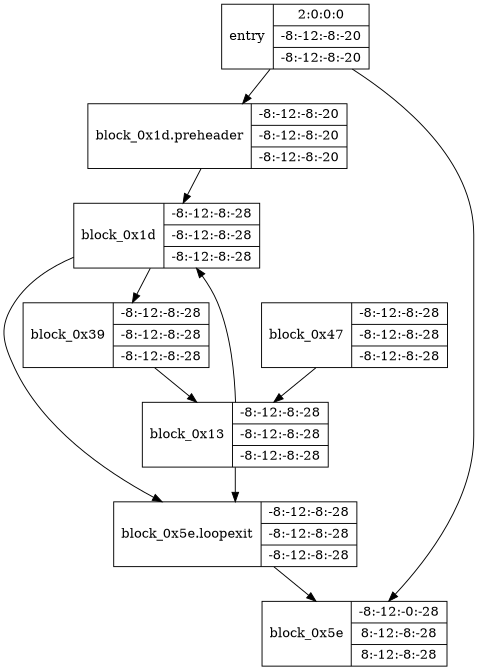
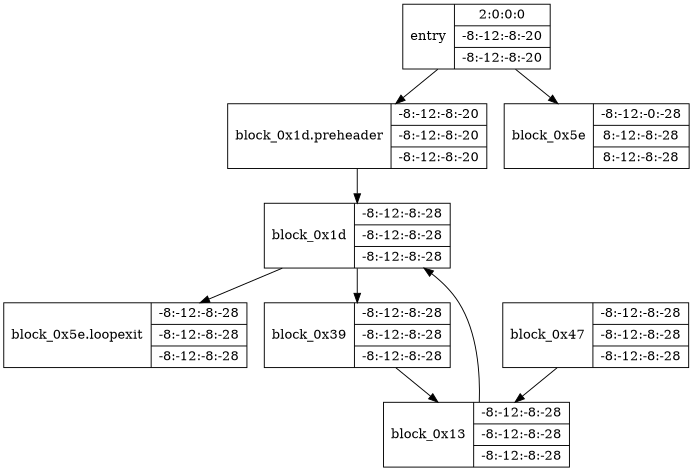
edge "block_0x13" -> "block_0x5e.loopexit": removed
edge "block_0x5e.loopexit" -> "block_0x5e": removed
